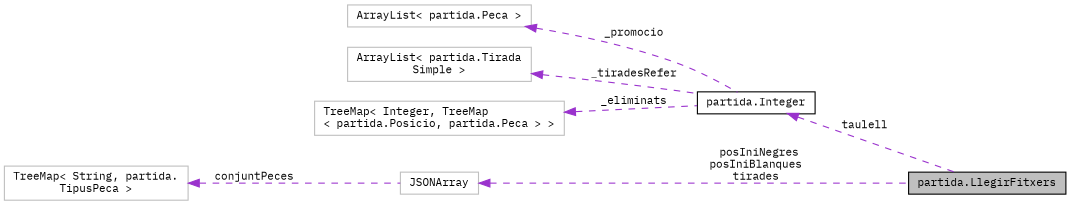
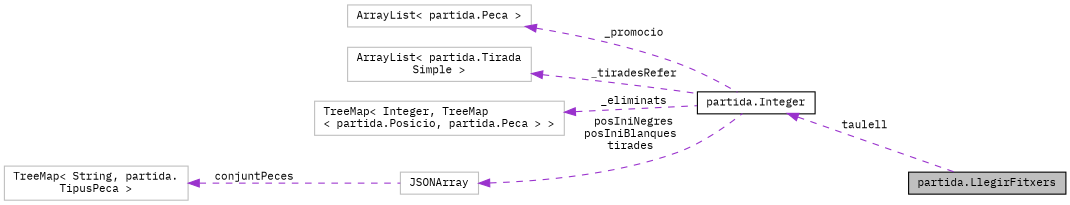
edge "partida.LlegirFitxers" -> "JSONArray": now "partida.Integer" -> "JSONArray"
